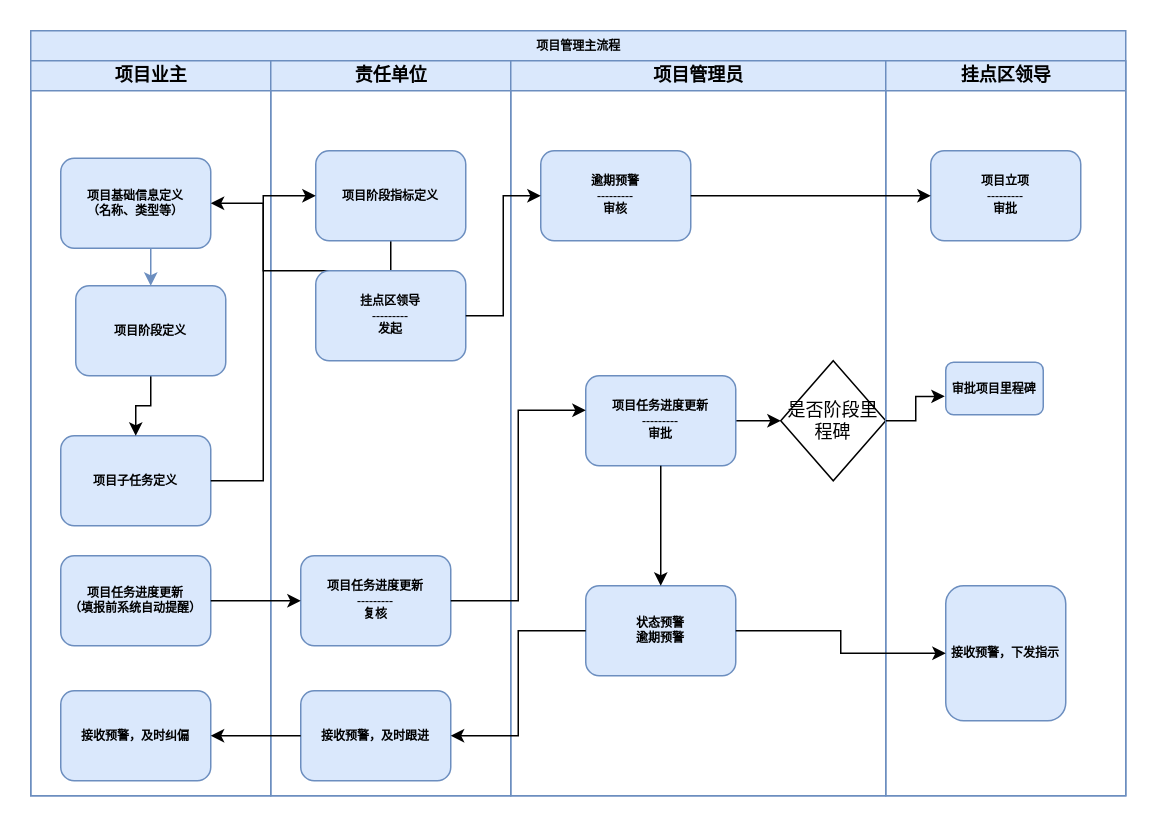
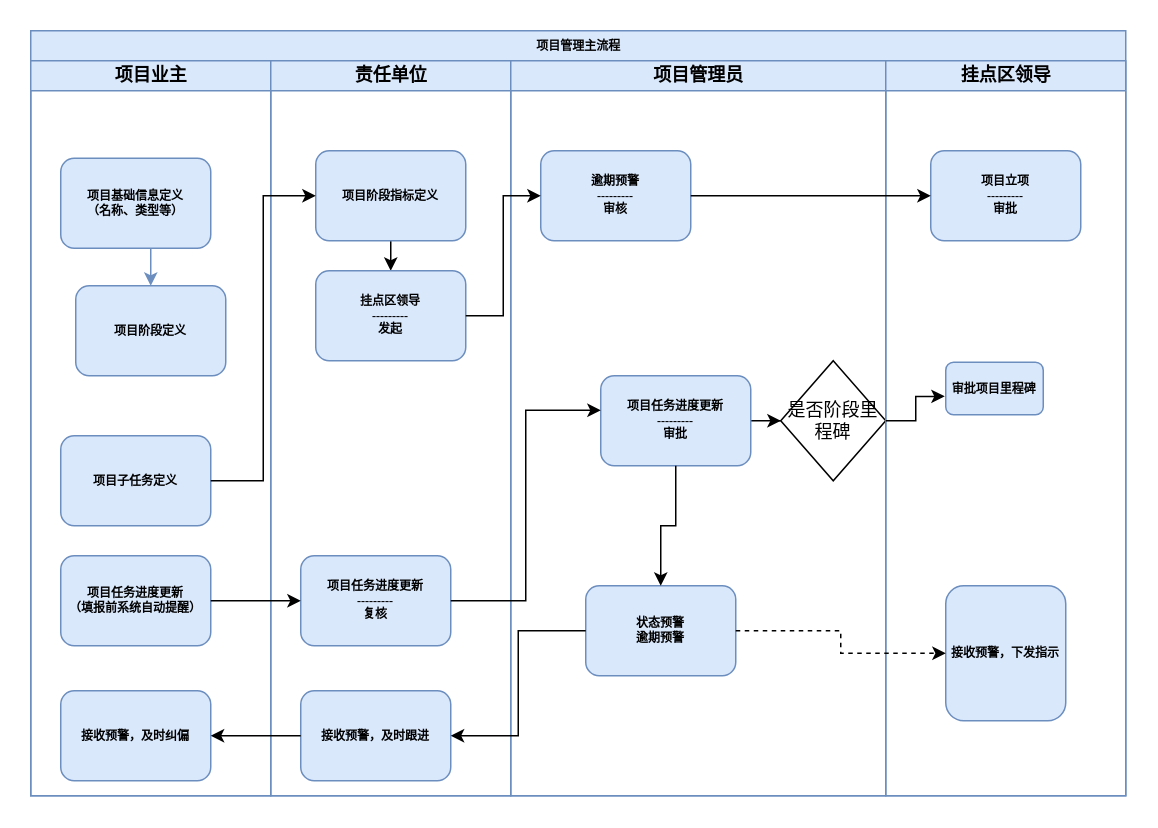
edge "项目阶段指标定义" -> "项目基础信息定义 （名称、类型等）": now "项目阶段指标定义" -> "挂点区领导 --------- 发起"
edge "项目阶段定义" -> "项目子任务定义": removed
node "项目任务进度更新 --------- 审批": moved (661, 421) -> (676, 421)
edge "状态预警 逾期预警" -> "接收预警，下发指示": style solid -> dashed
